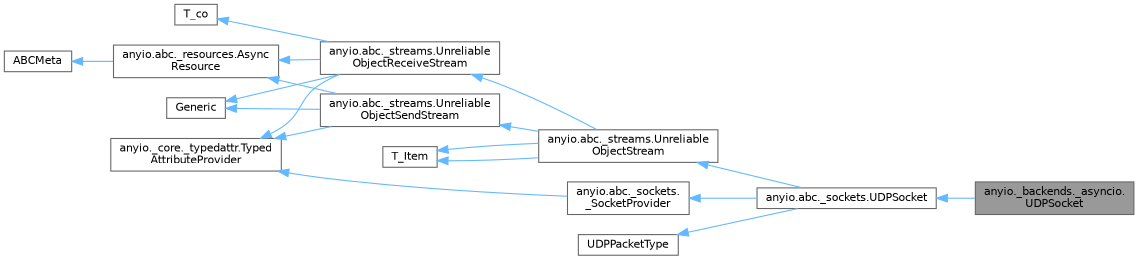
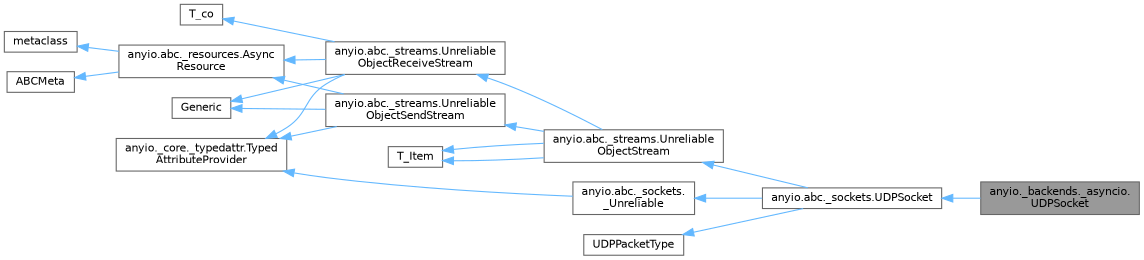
node "metaclass": added
node "anyio.abc._sockets. _SocketProvider": label "anyio.abc._sockets. _SocketProvider" -> "anyio.abc._sockets. _Unreliable"
